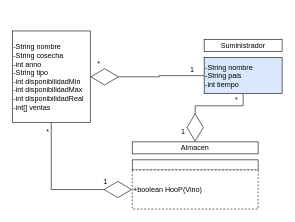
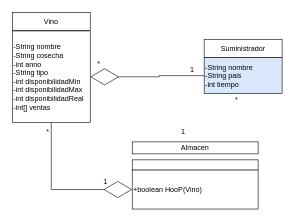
node "Vino": added
node "Suministrador": size 78x12 -> 78x18
edge "-String nombre -String pais -int tiempo" -> "Almacen": removed
node "+boolean HooP(Vino)": style dashed -> solid
